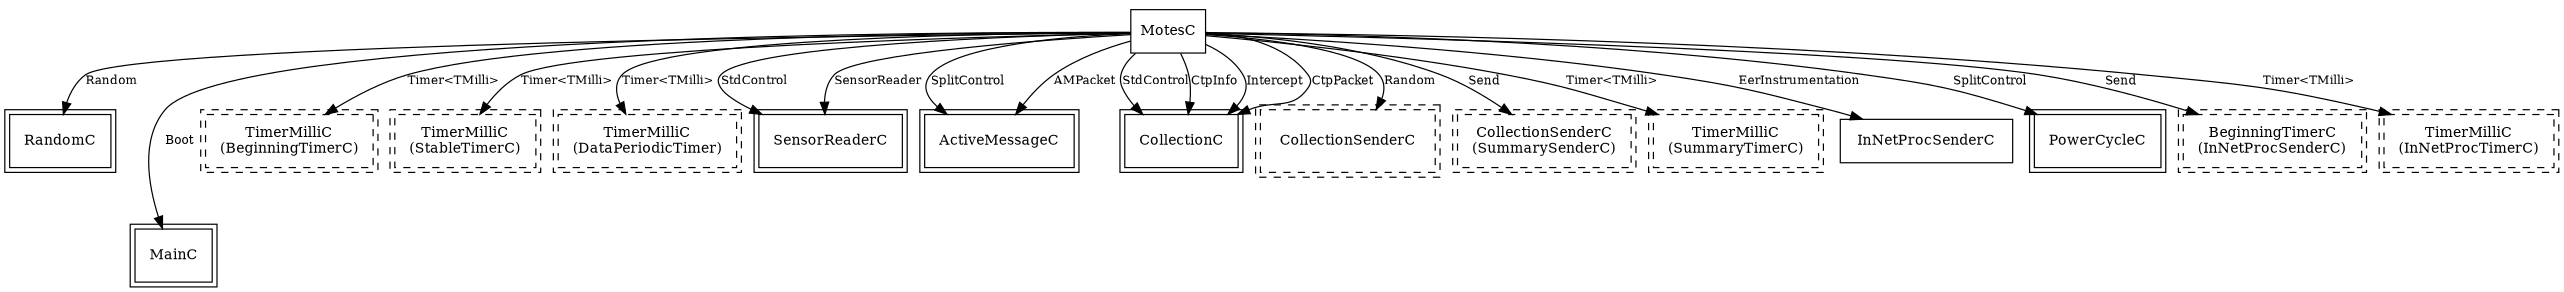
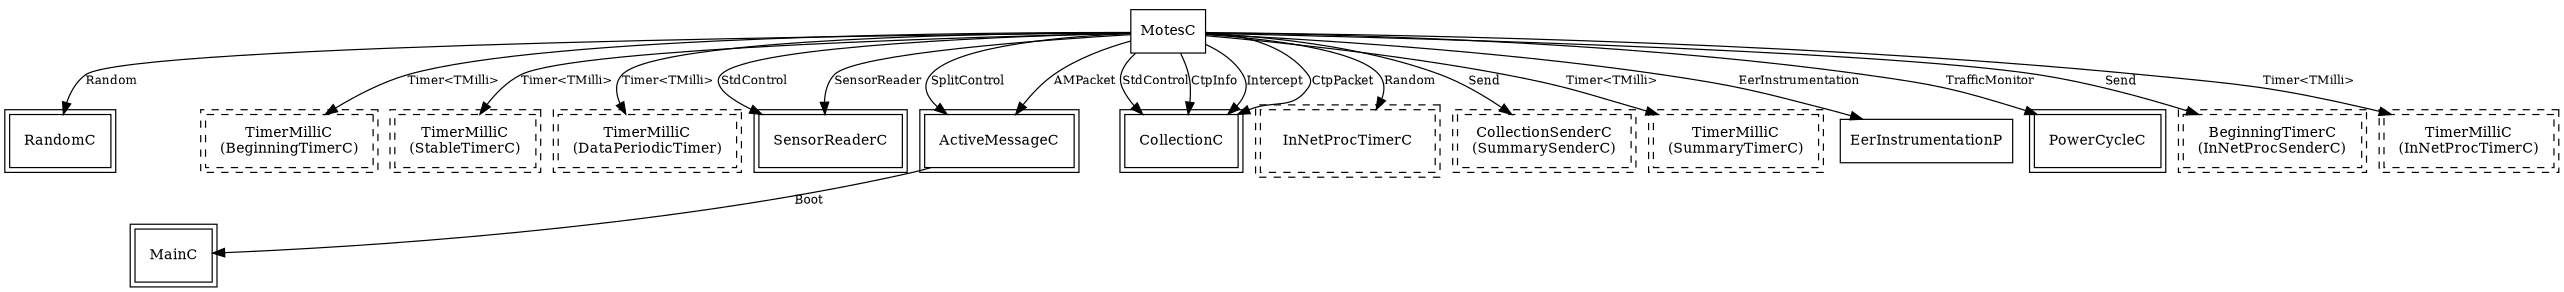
edge "MotesC" -> "MainC": now "ActiveMessageC" -> "MainC"
edge "MotesC" -> "PowerCycleC": label "SplitControl" -> "TrafficMonitor"
node "CollectionSenderC": label "CollectionSenderC" -> "InNetProcTimerC"
node "InNetProcSenderC": label "InNetProcSenderC" -> "EerInstrumentationP"
